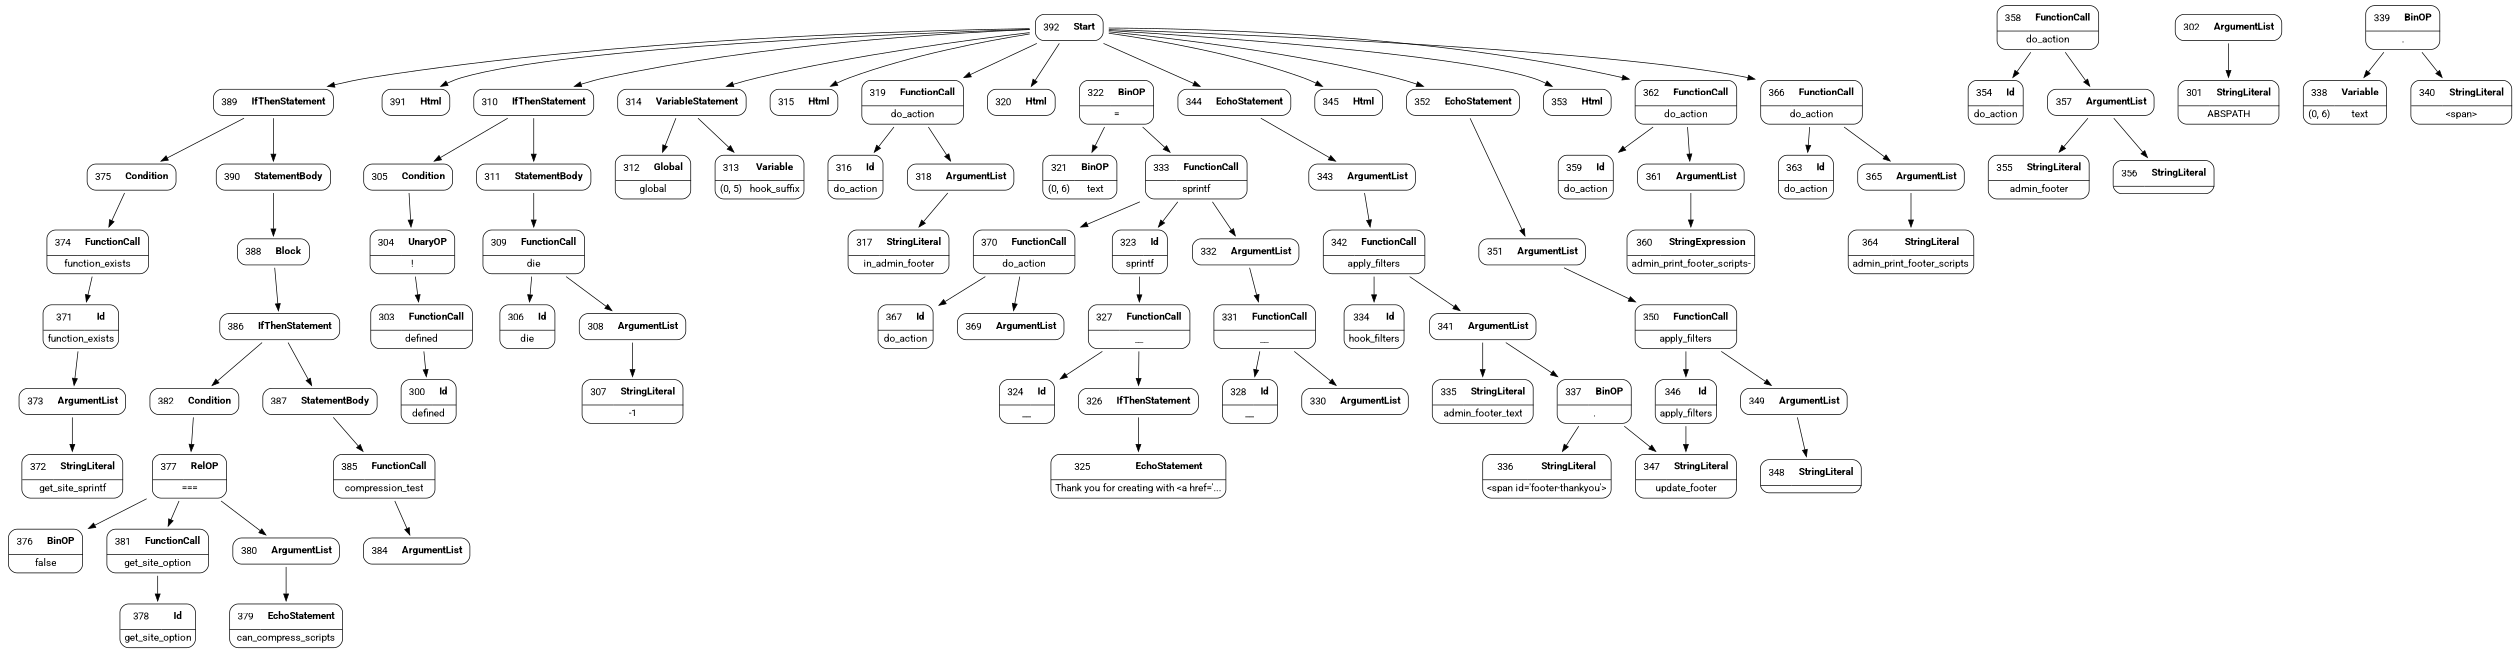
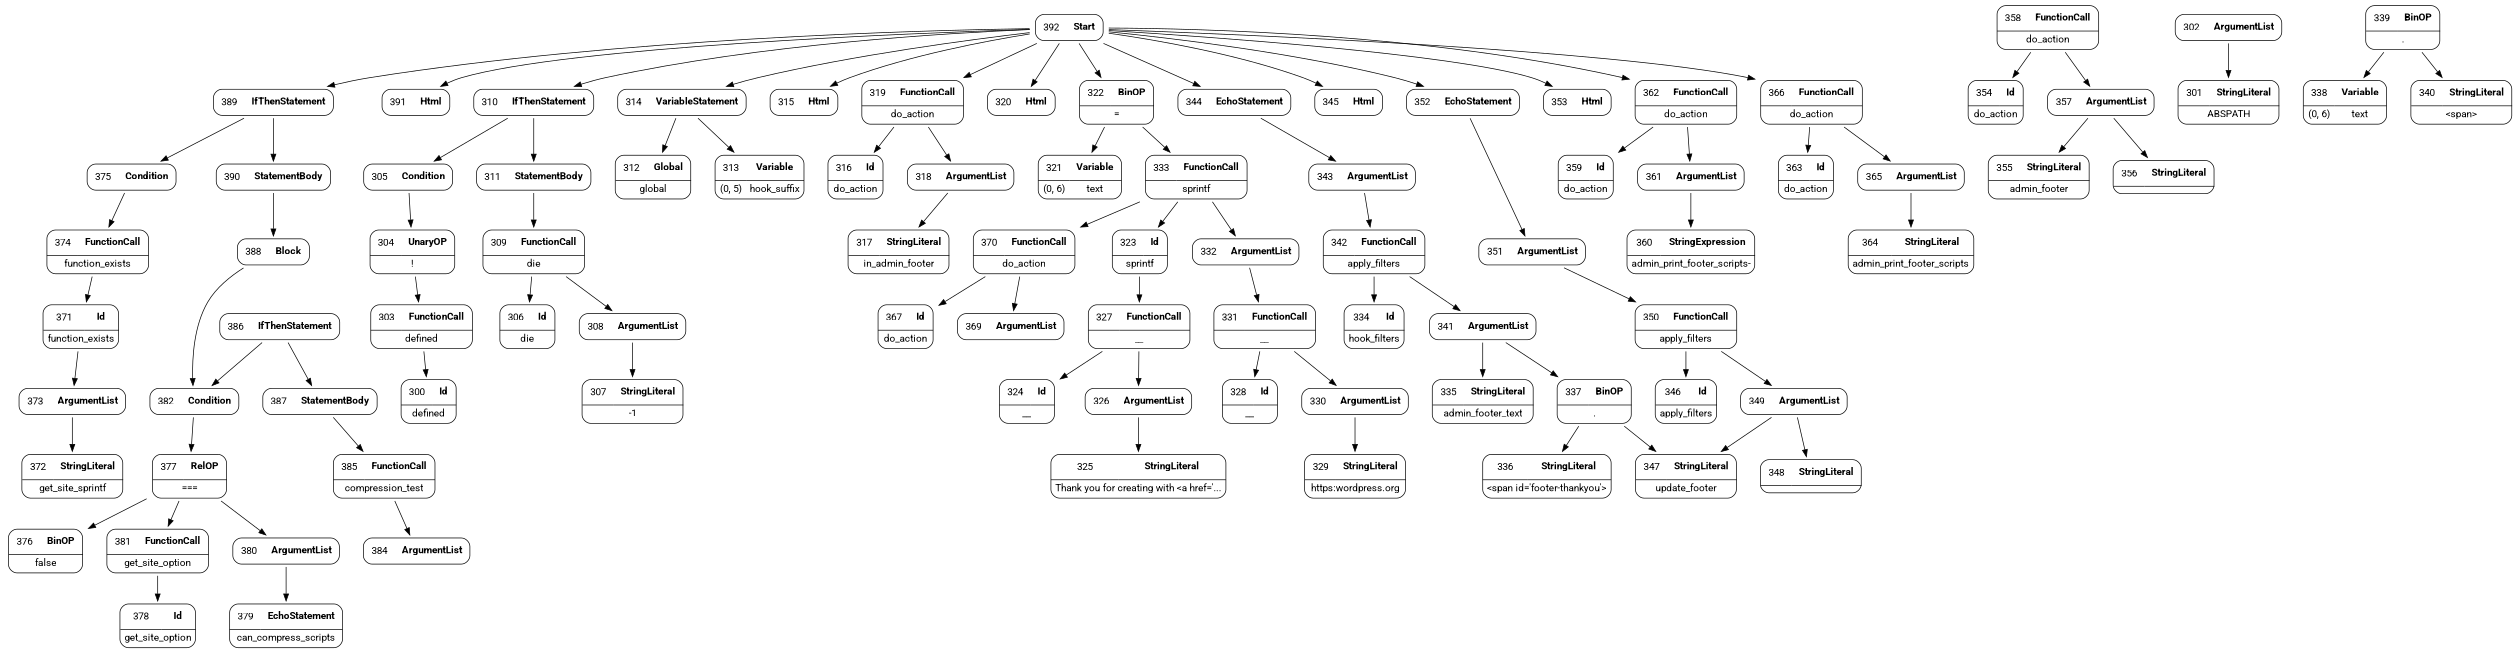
edge "392" -> "322": added
node "321": text "BinOP" -> "Variable"
edge "388" -> "386": now "388" -> "382"
node "326": text "IfThenStatement" -> "ArgumentList"
edge "346" -> "347": now "349" -> "347"
node "325": text "EchoStatement" -> "StringLiteral"
node "329": added
